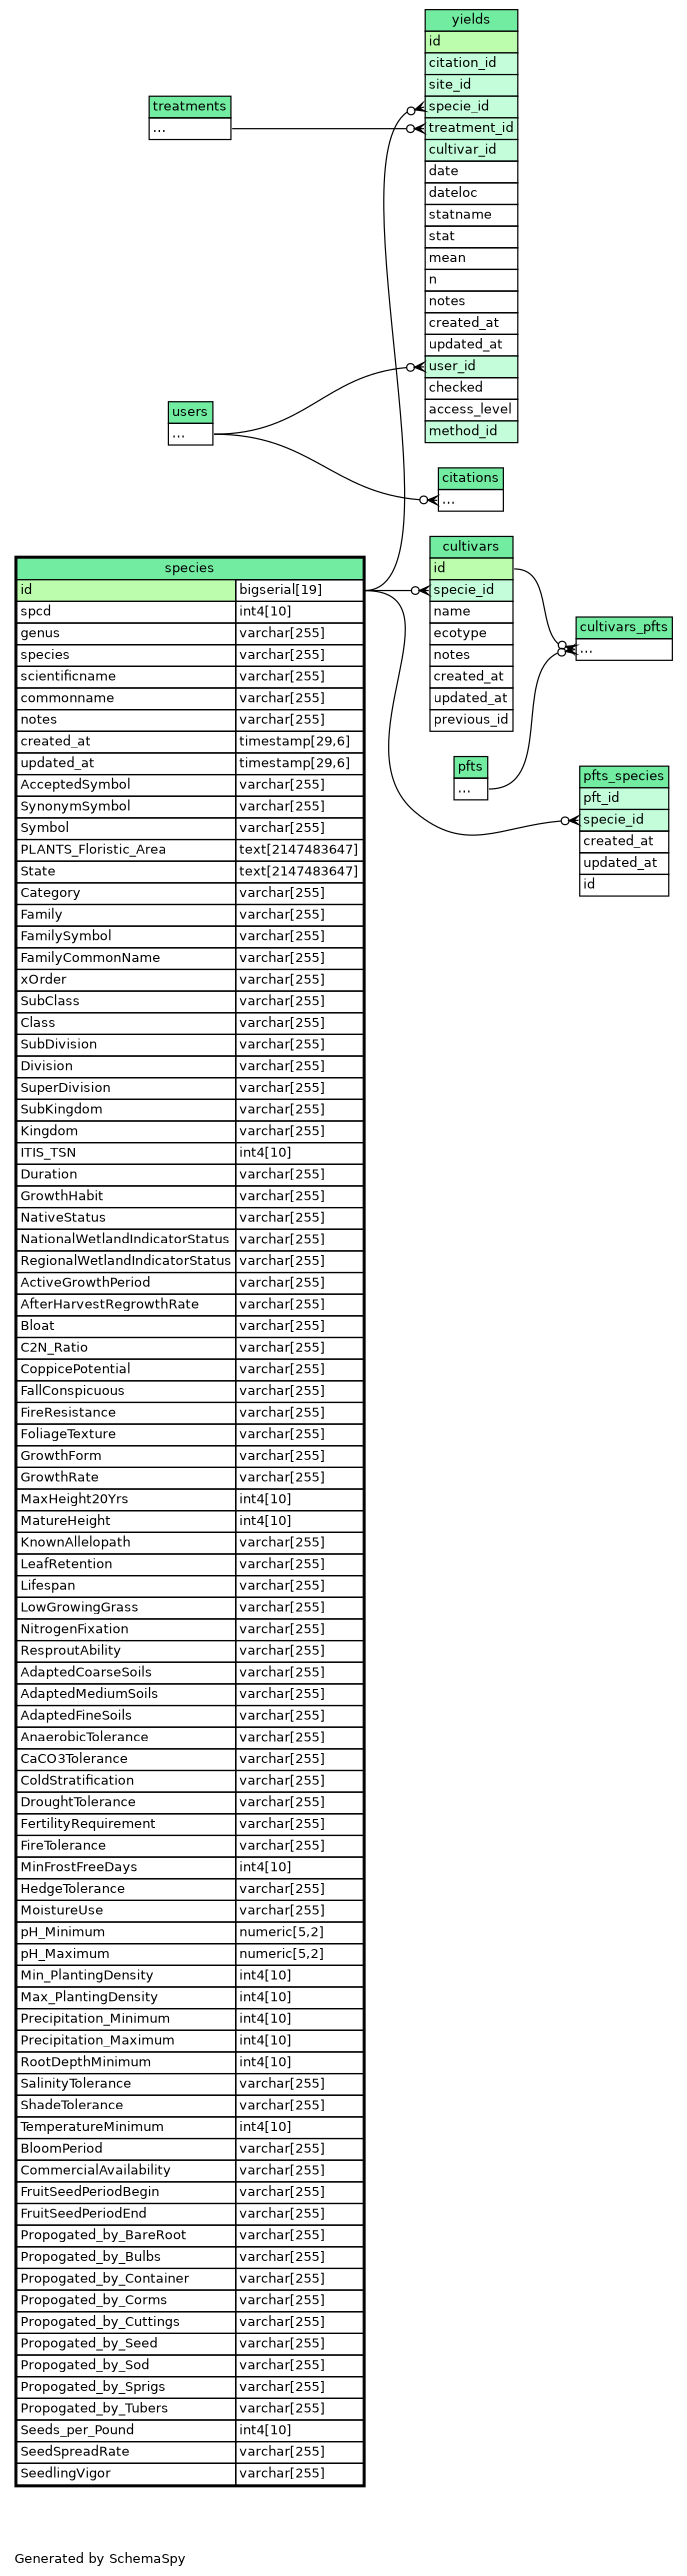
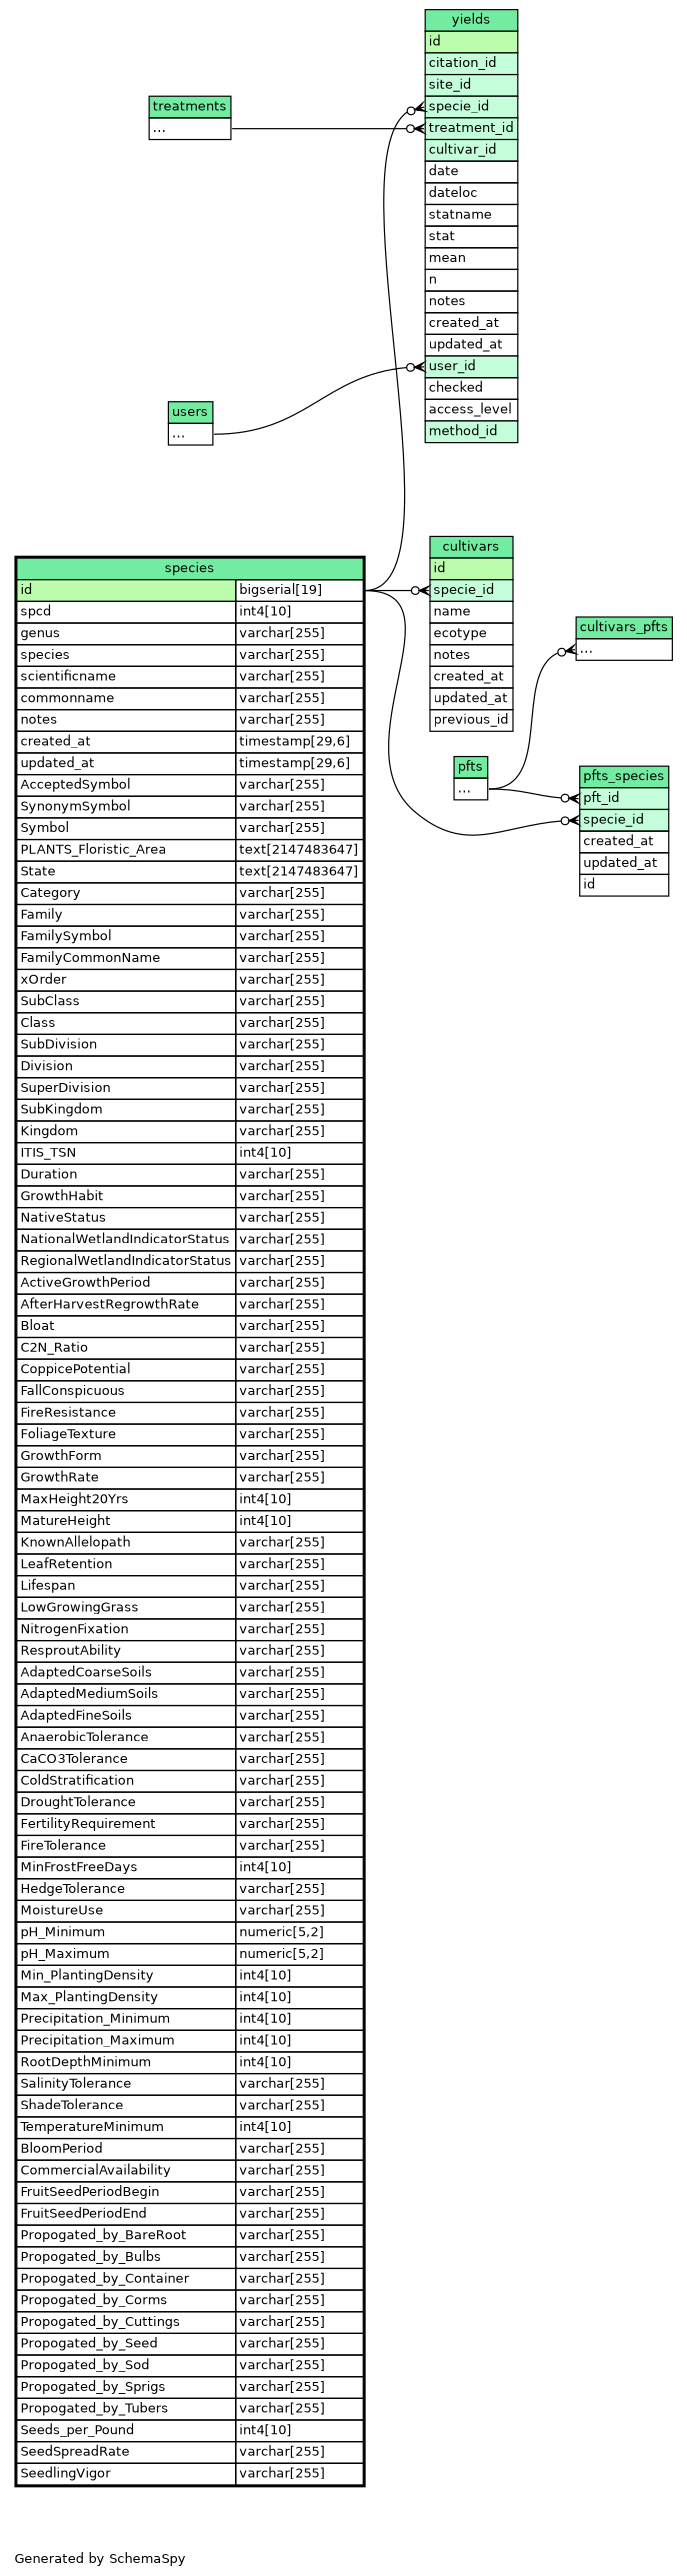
node "citations": removed
edge "cultivars" -> "cultivars_pfts": removed
edge "pfts" -> "pfts_species": added
